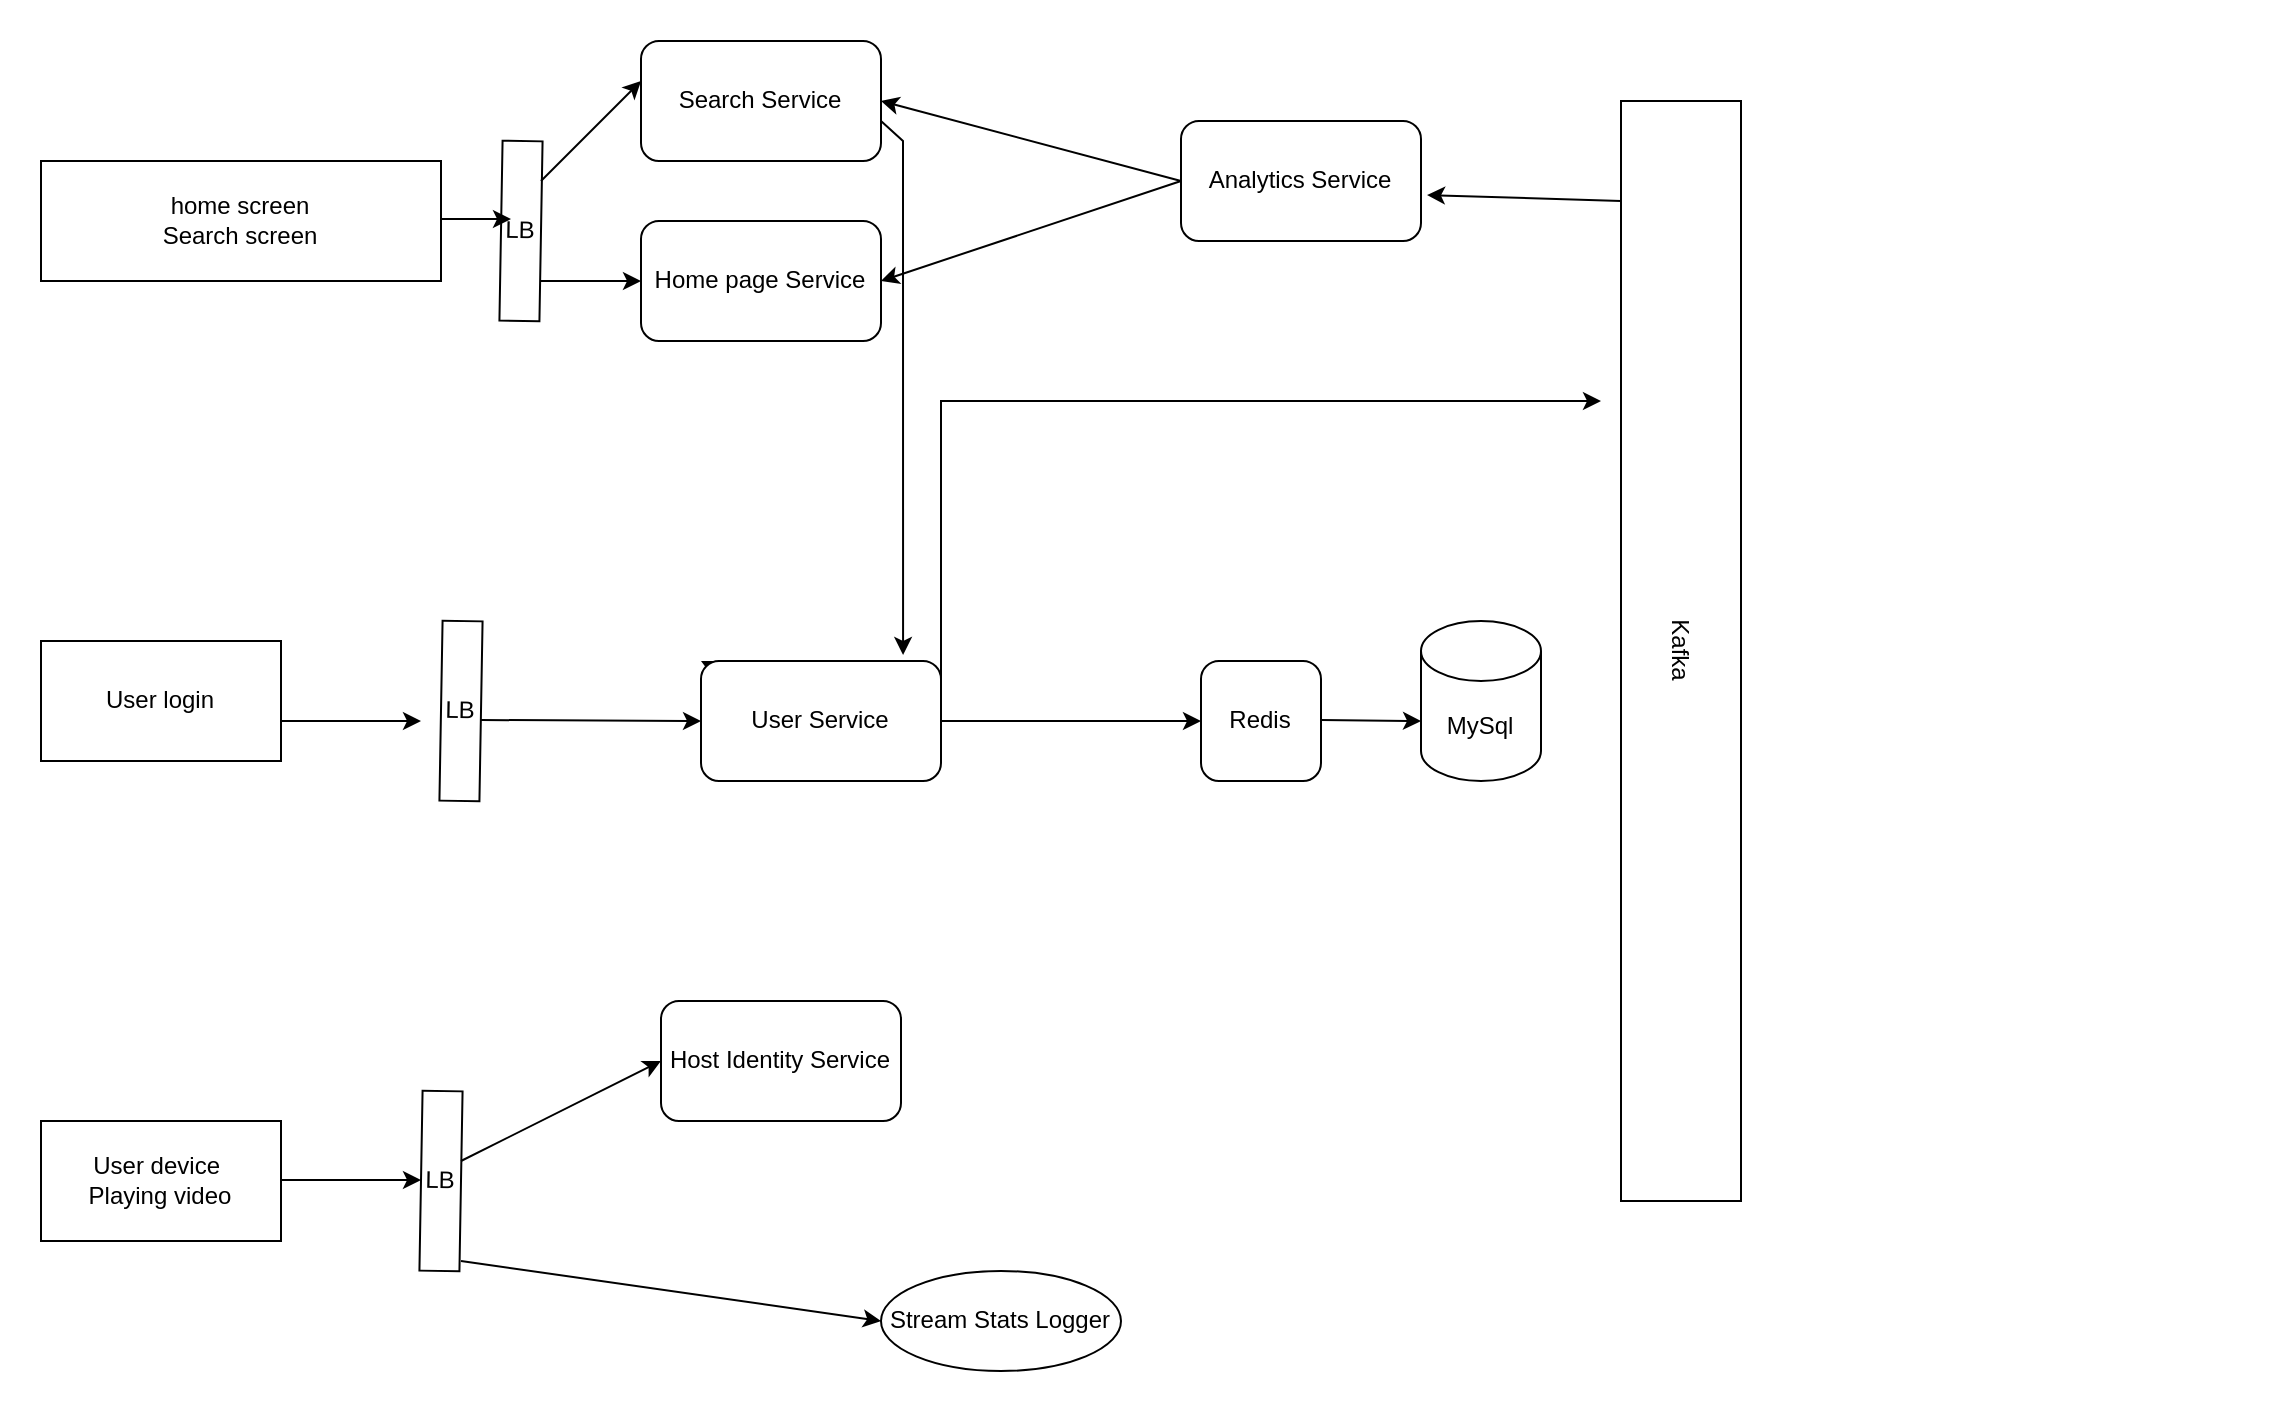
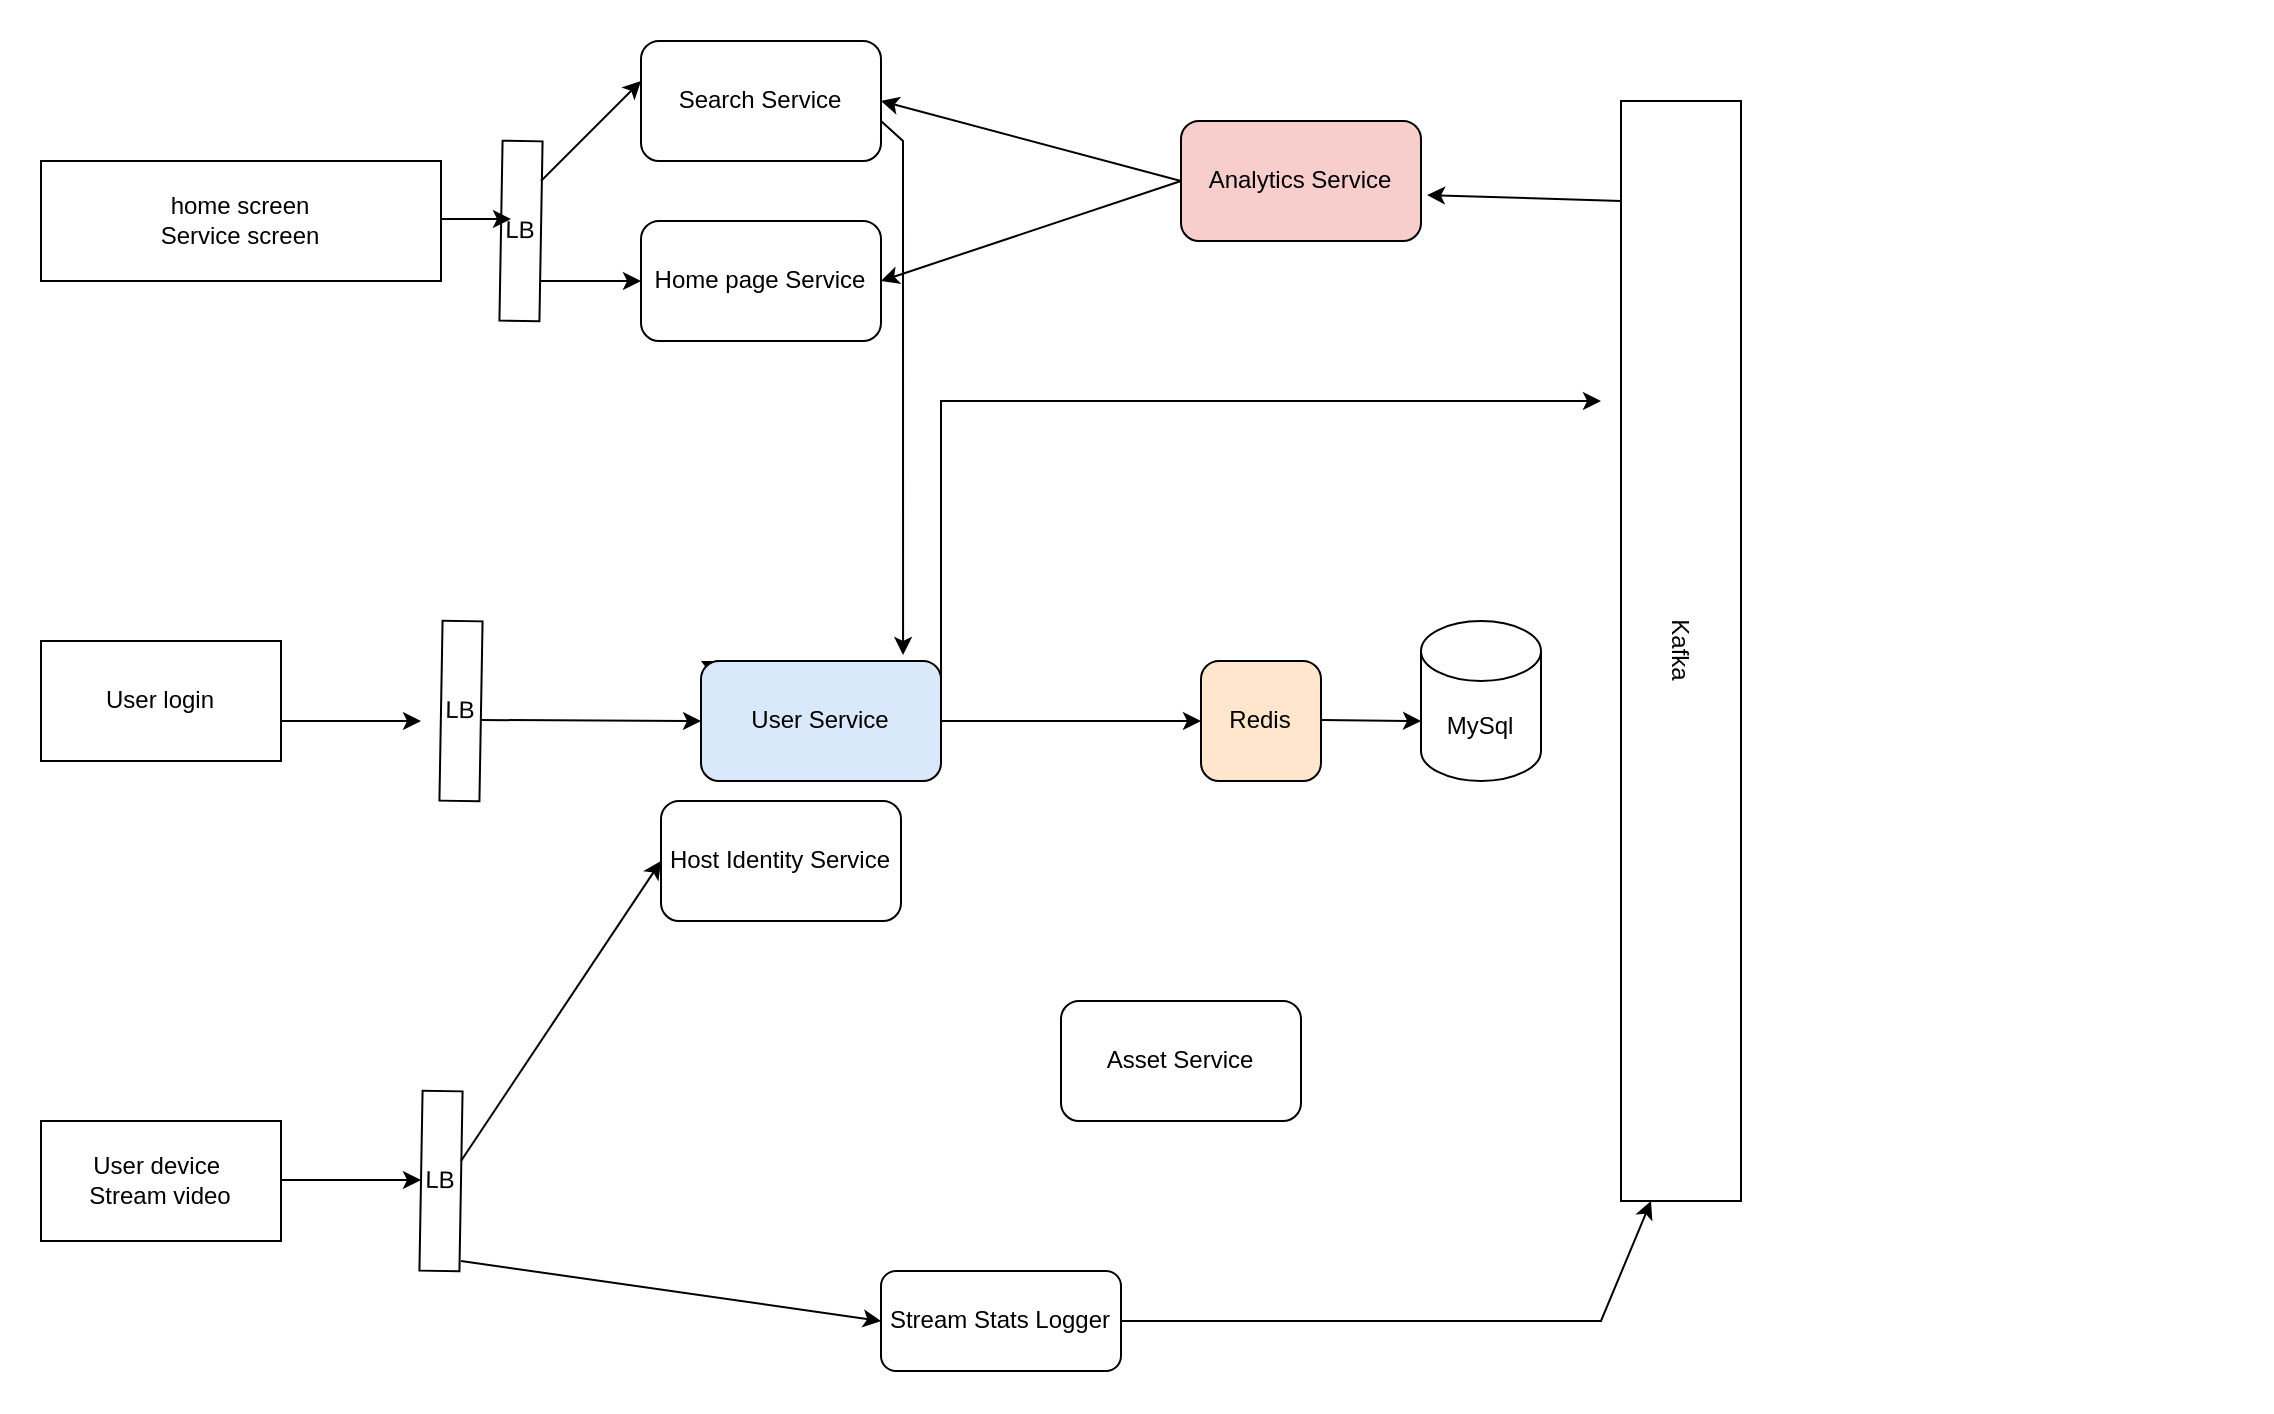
node "Analytics Service": fillcolor #ffffff -> #f8cecc
node "home screen Search screen": label "home screen Search screen" -> "home screen Service screen"
node "User Service": fillcolor #ffffff -> #dae8fc
node "Redis": fillcolor #ffffff -> #ffe6cc
node "Host Identity Service": moved (781, 1061) -> (781, 861)
node "Asset Service": added
node "User device Playing video": label "User device Playing video" -> "User device Stream video"
node "Stream Stats Logger": shape ellipse -> rounded rectangle
edge "Stream Stats Logger" -> "Kafka": added
